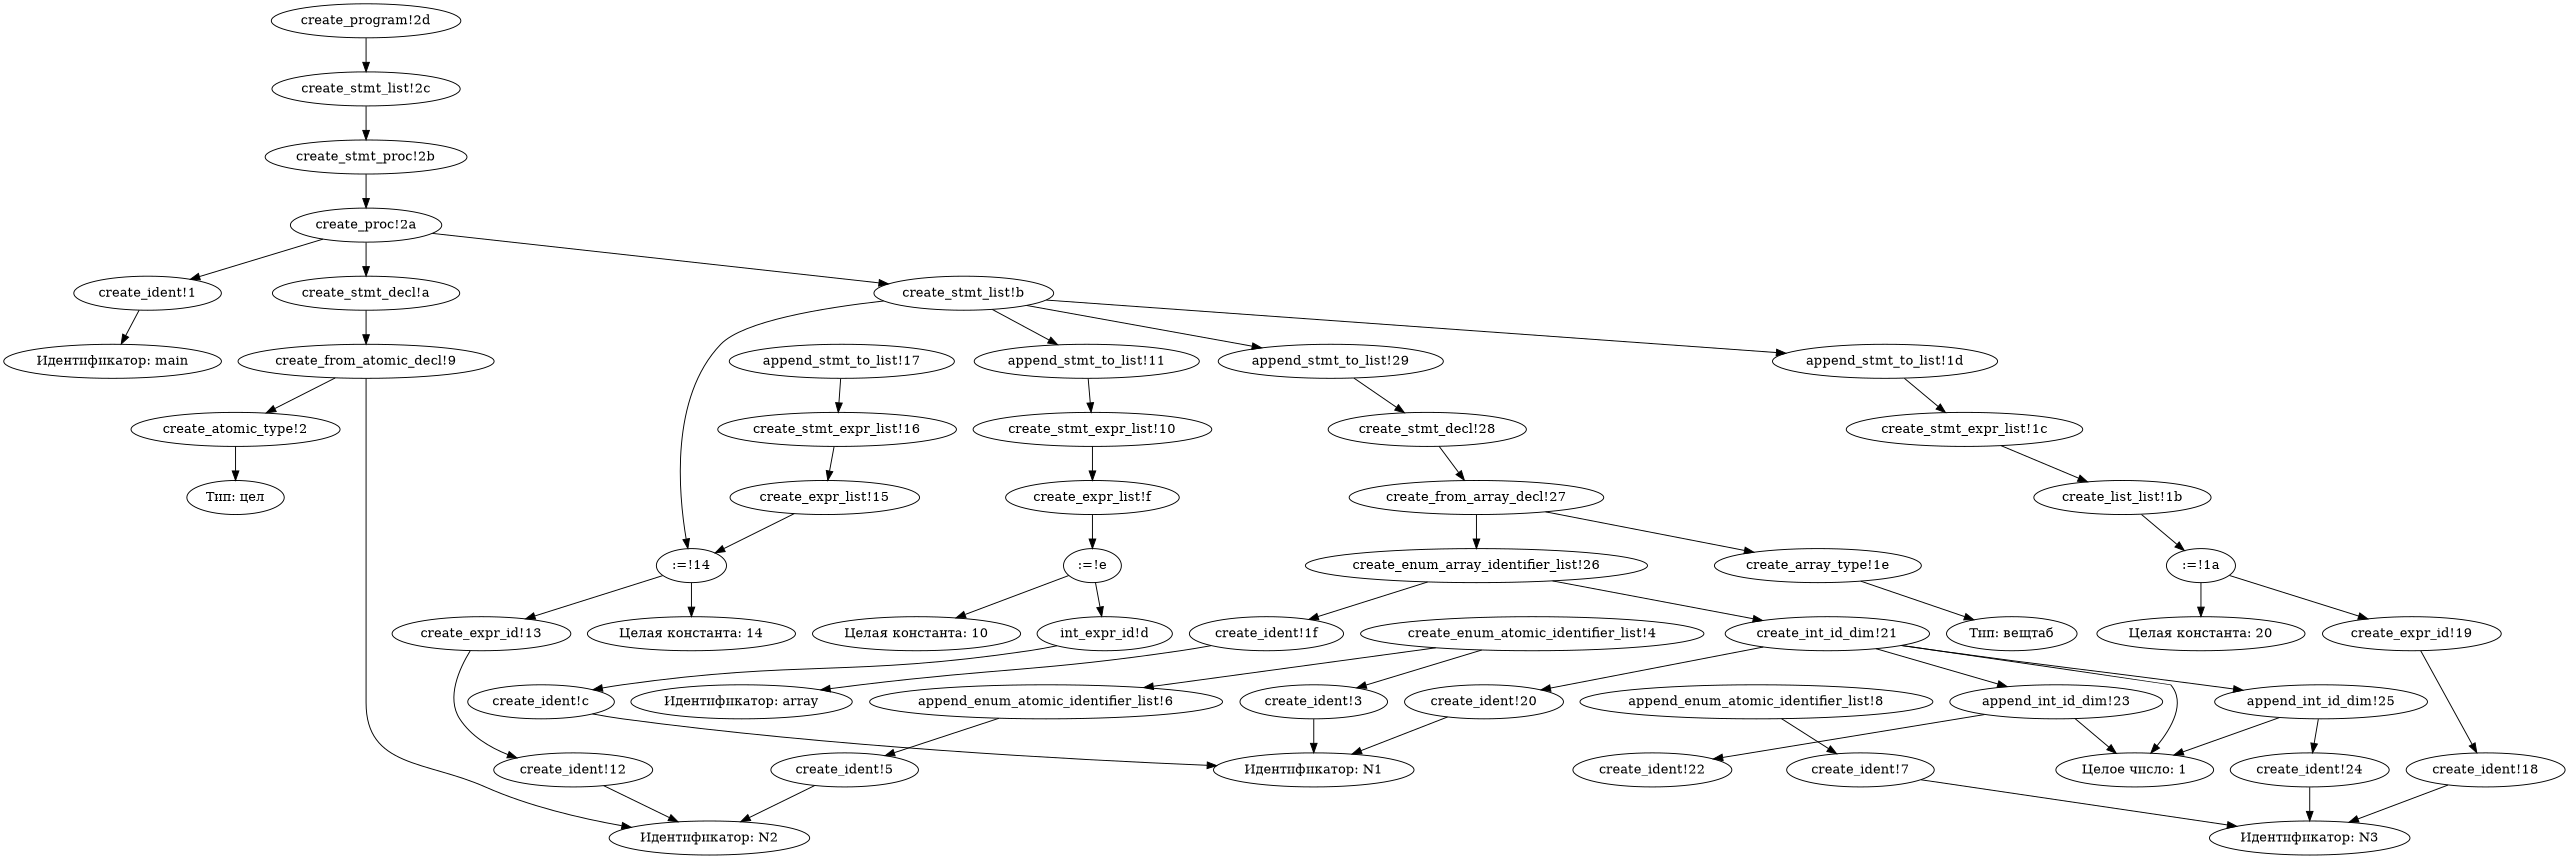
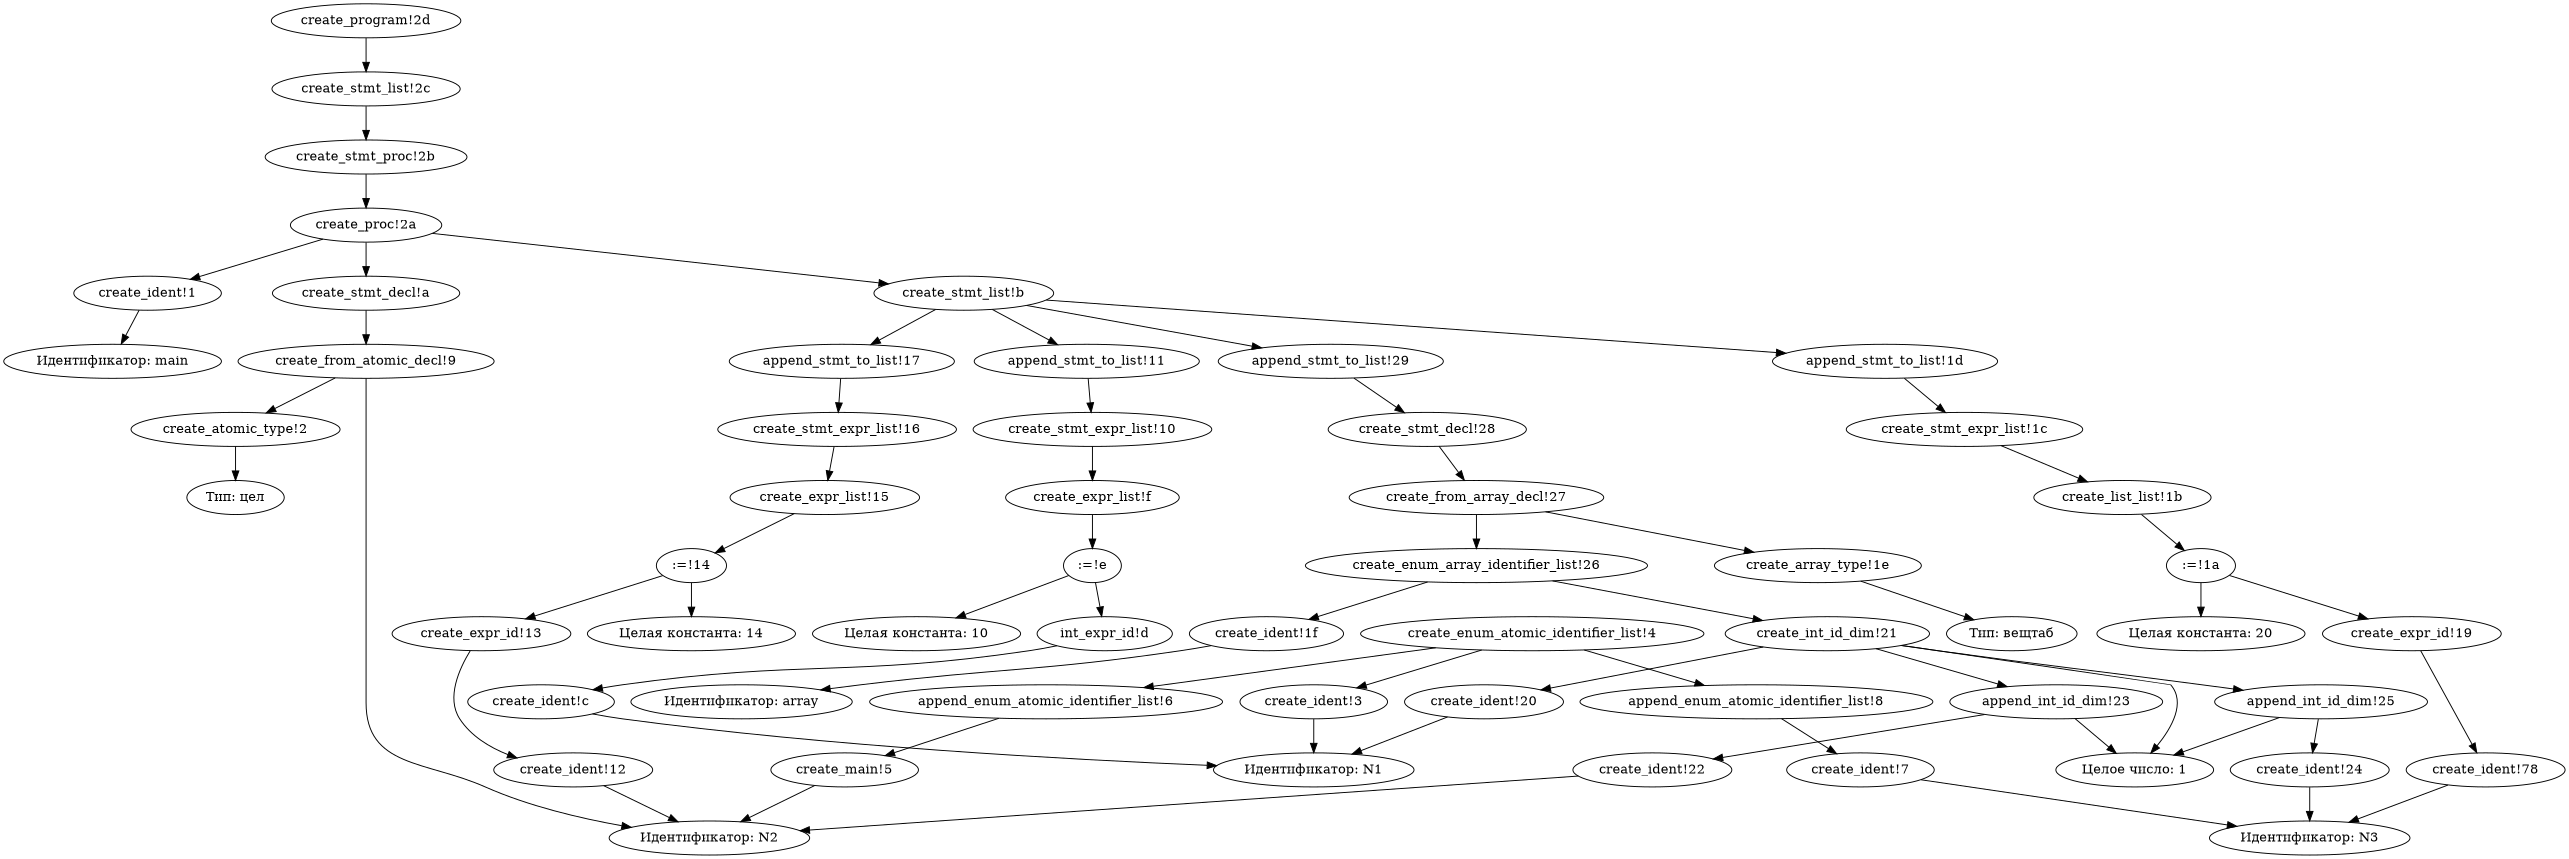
edge "create_stmt_list!b" -> ":=!14": now "create_stmt_list!b" -> "append_stmt_to_list!17"
edge "create_enum_atomic_identifier_list!4" -> "append_enum_atomic_identifier_list!8": added
node "create_ident!5": label "create_ident!5" -> "create_main!5"
node "create_ident!18": label "create_ident!18" -> "create_ident!78"
edge "create_ident!22" -> "Идентификатор: N2": added
